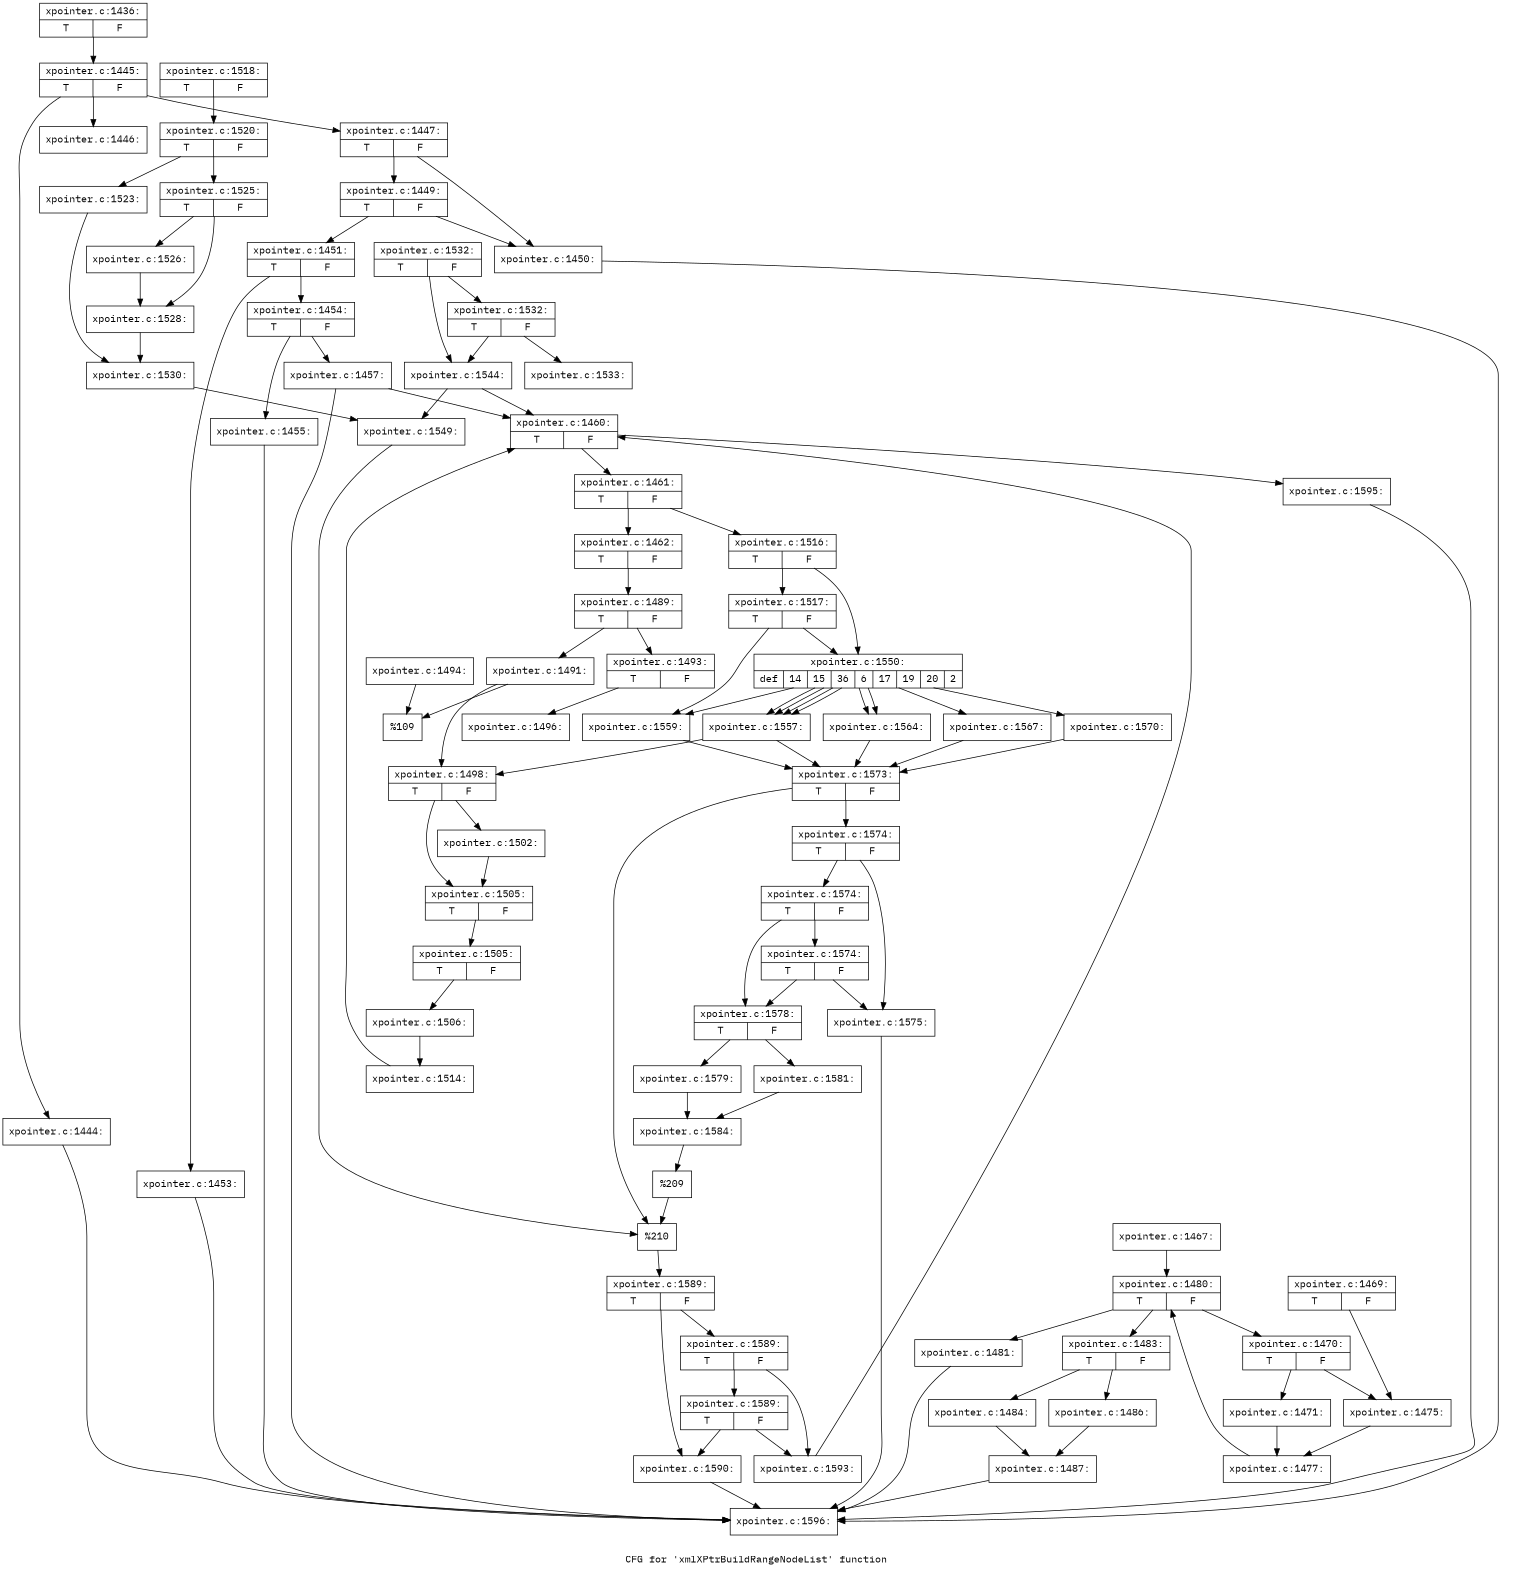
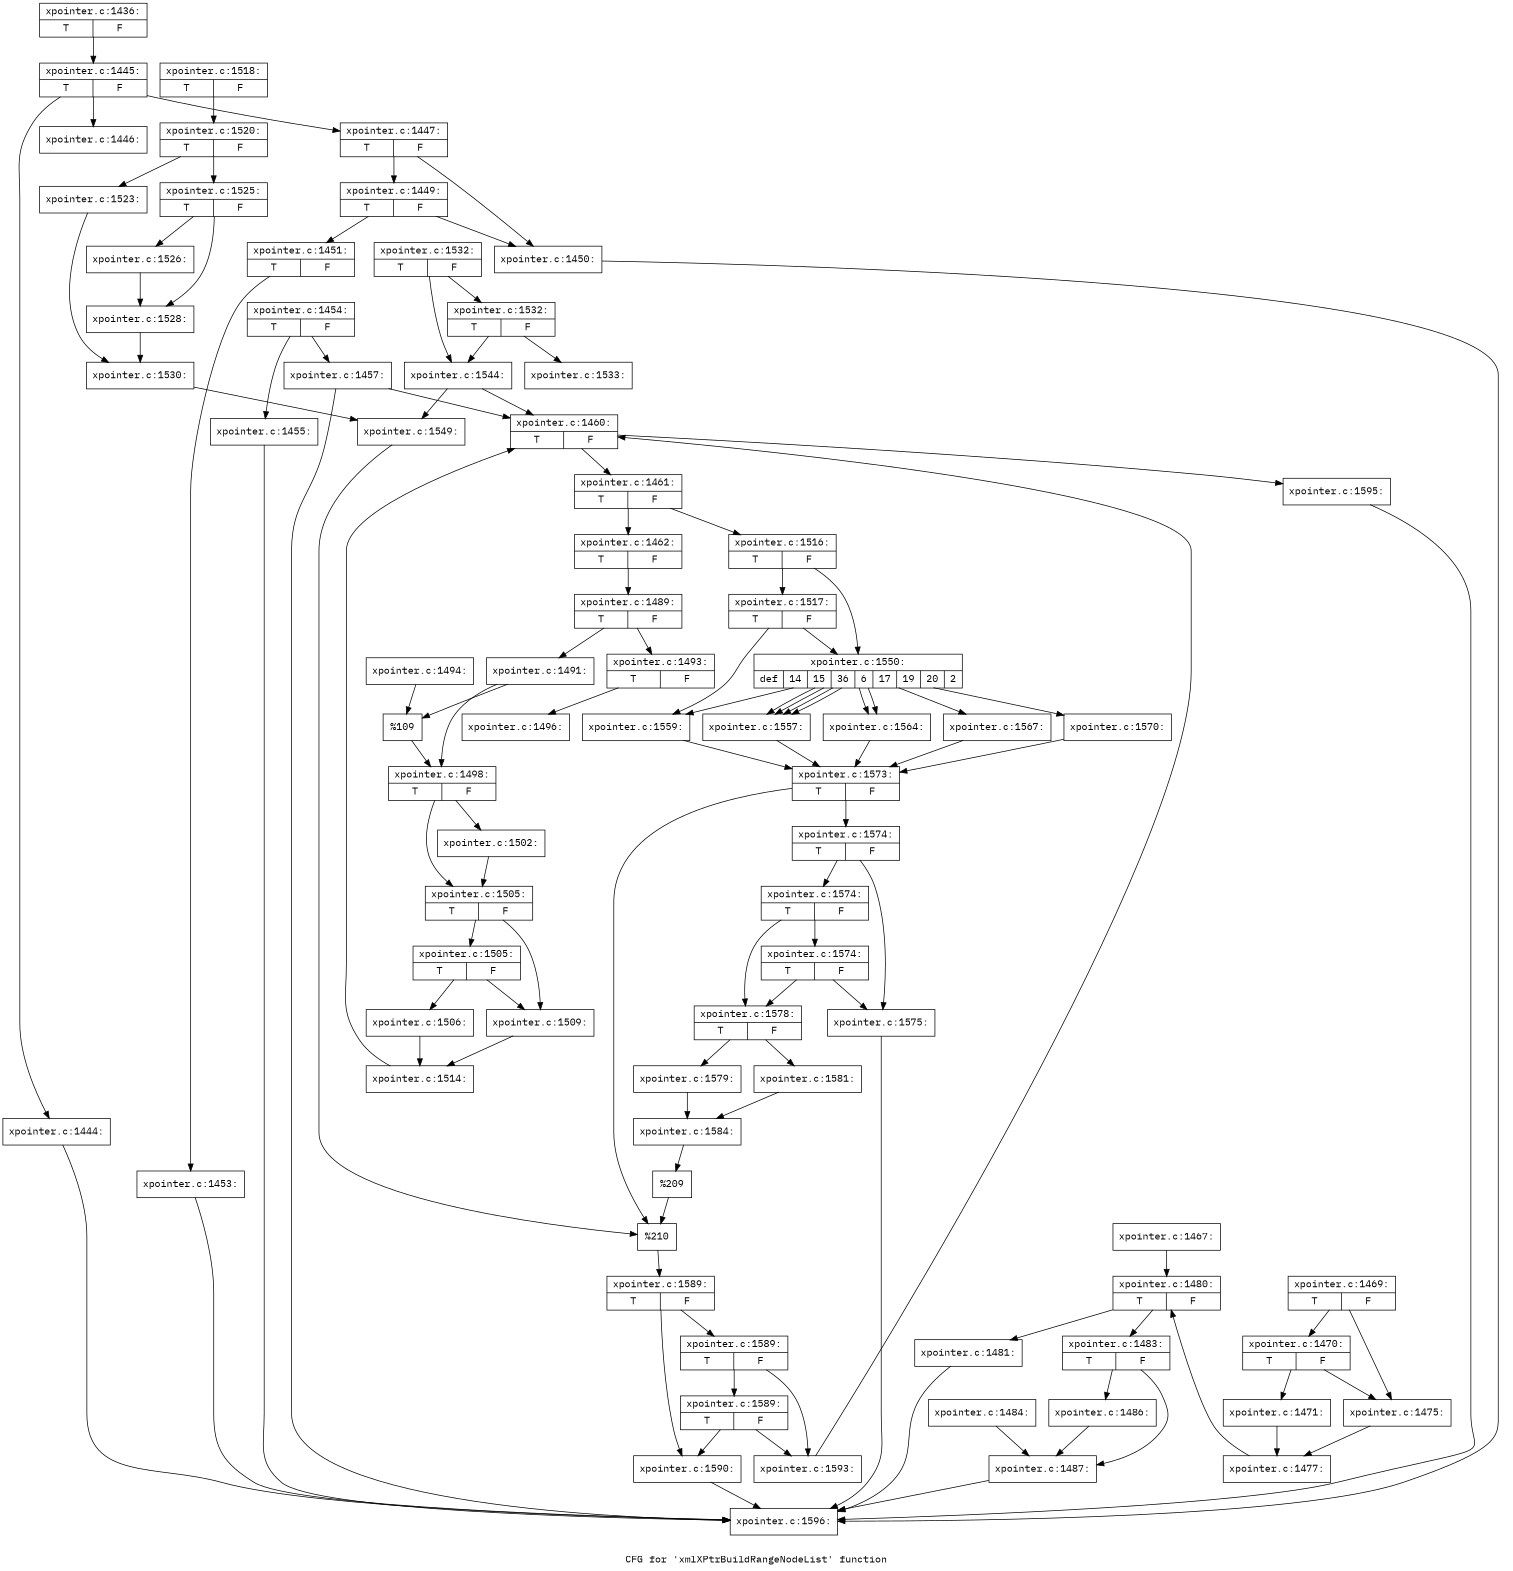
edge "xpointer.c:1451:" -> "xpointer.c:1454:": removed
edge "xpointer.c:1557:" -> "xpointer.c:1498:": now "%109" -> "xpointer.c:1498:"
node "xpointer.c:1509:": added
edge "xpointer.c:1480:" -> "xpointer.c:1470:": now "xpointer.c:1469:" -> "xpointer.c:1470:"
edge "xpointer.c:1483:" -> "xpointer.c:1484:": now "xpointer.c:1483:" -> "xpointer.c:1487:"
